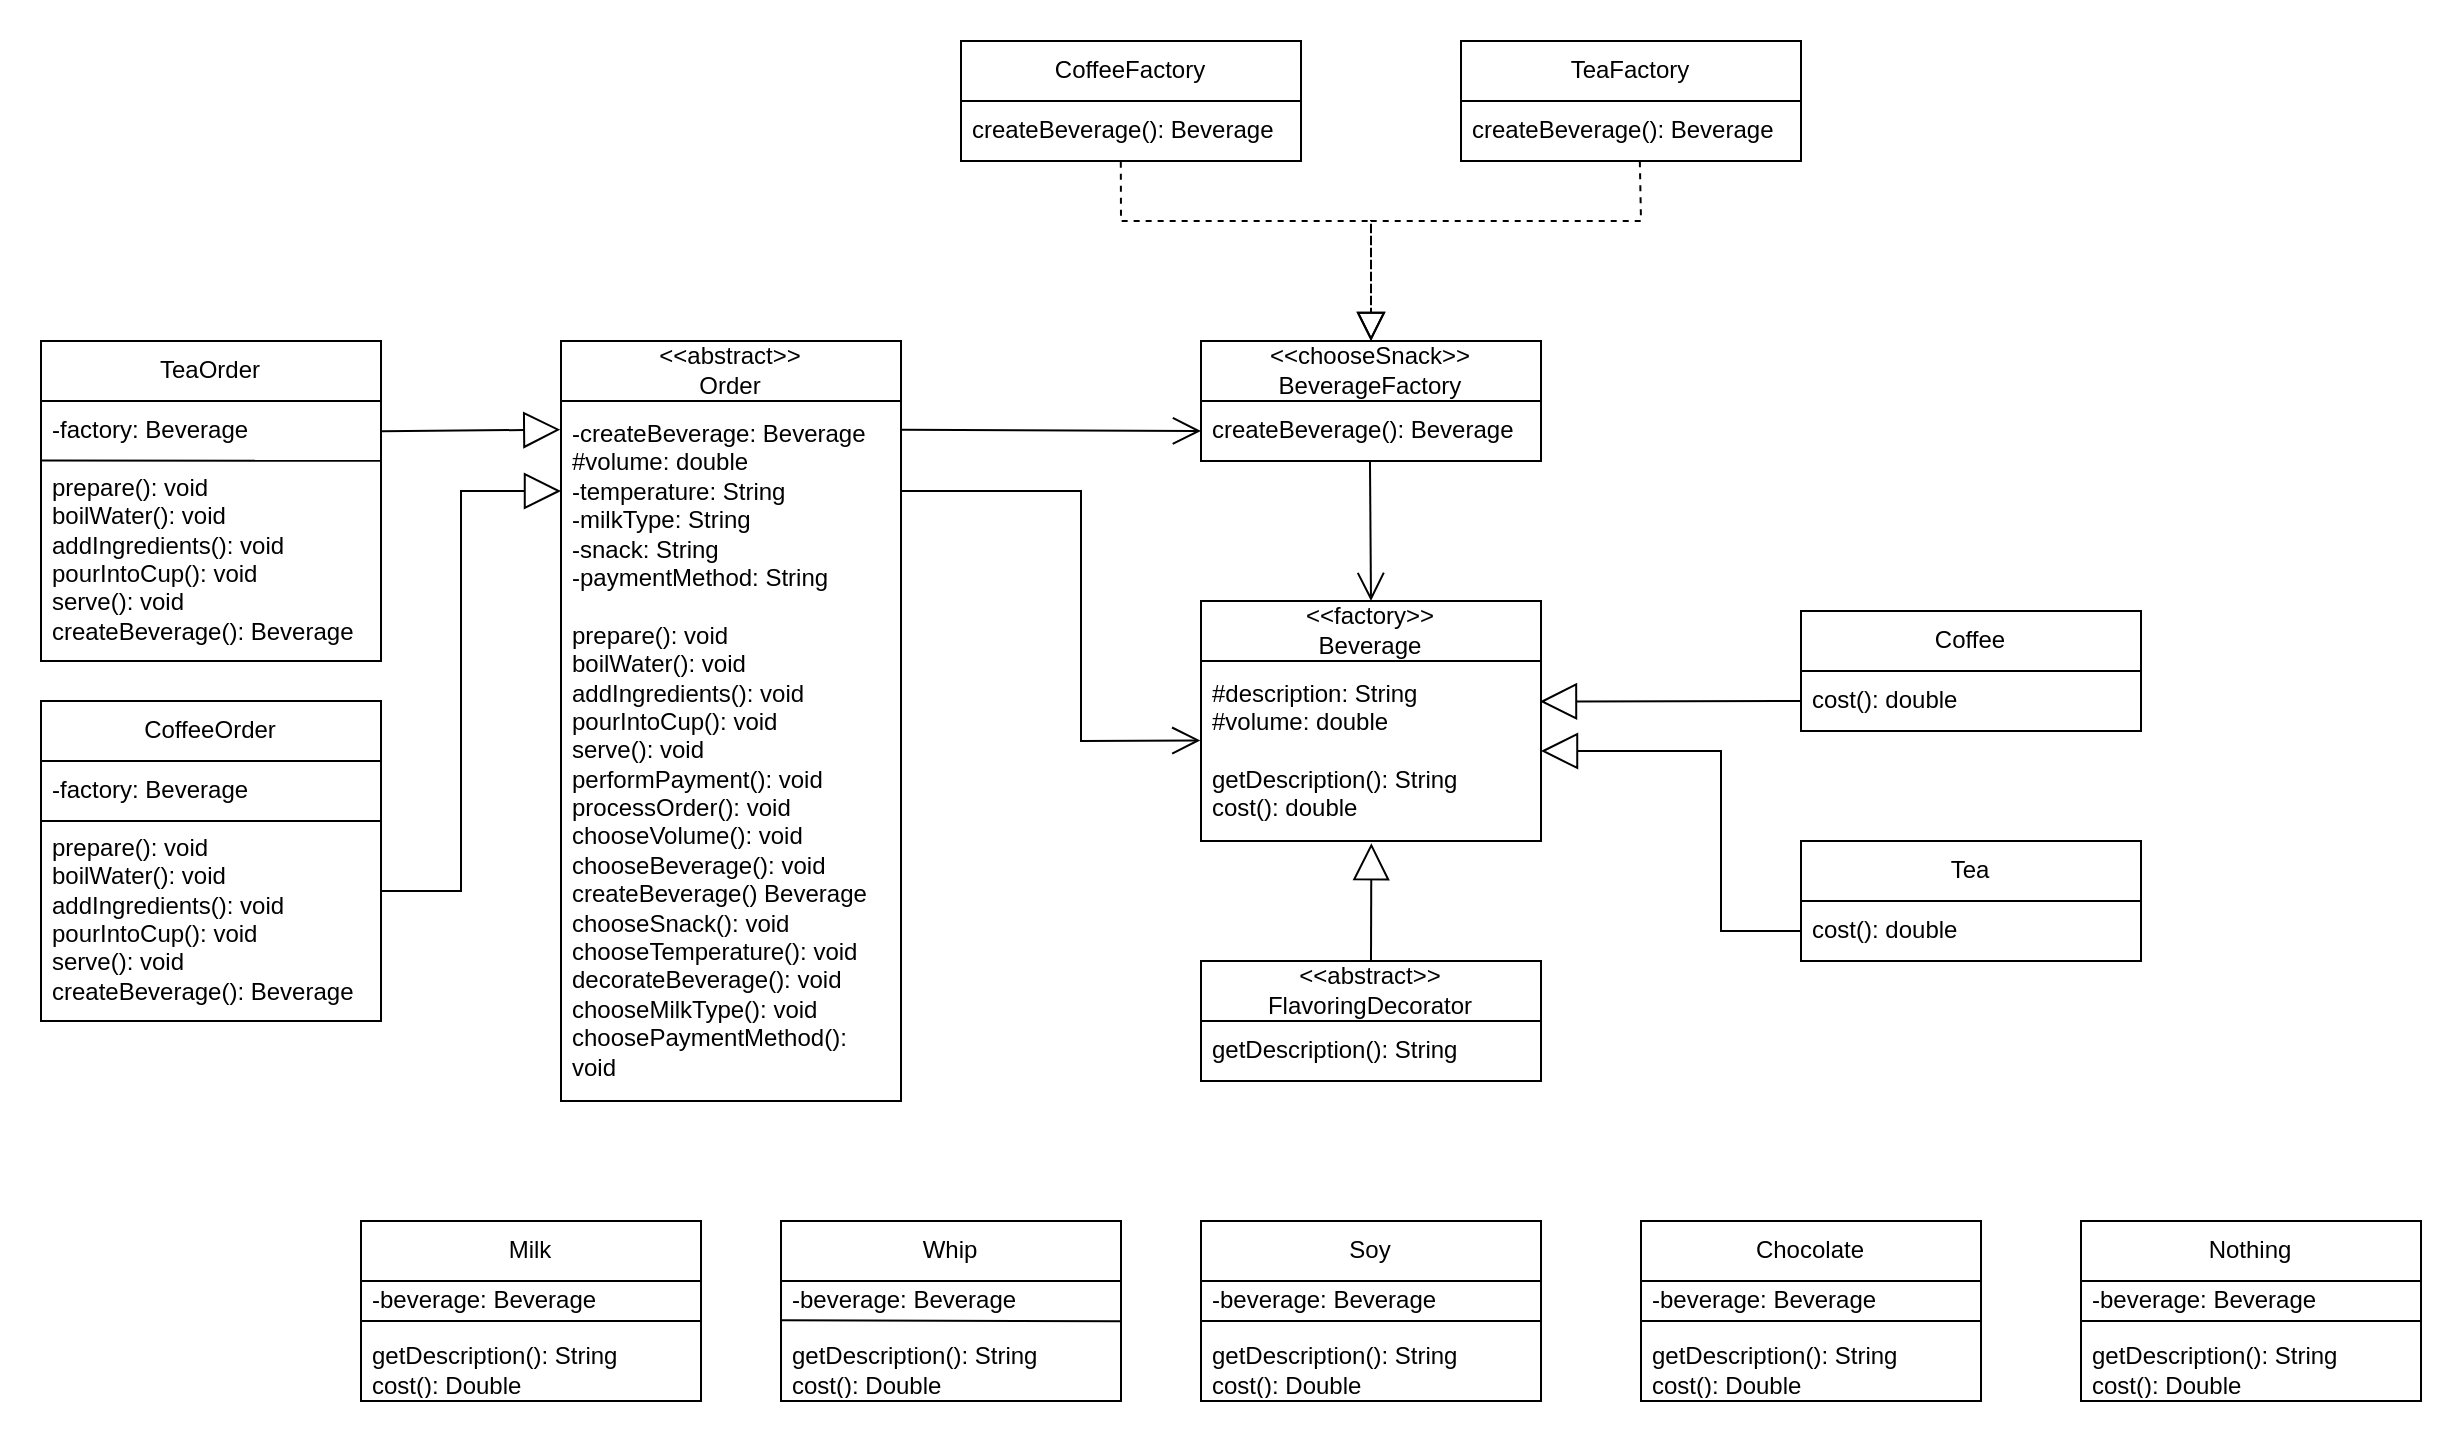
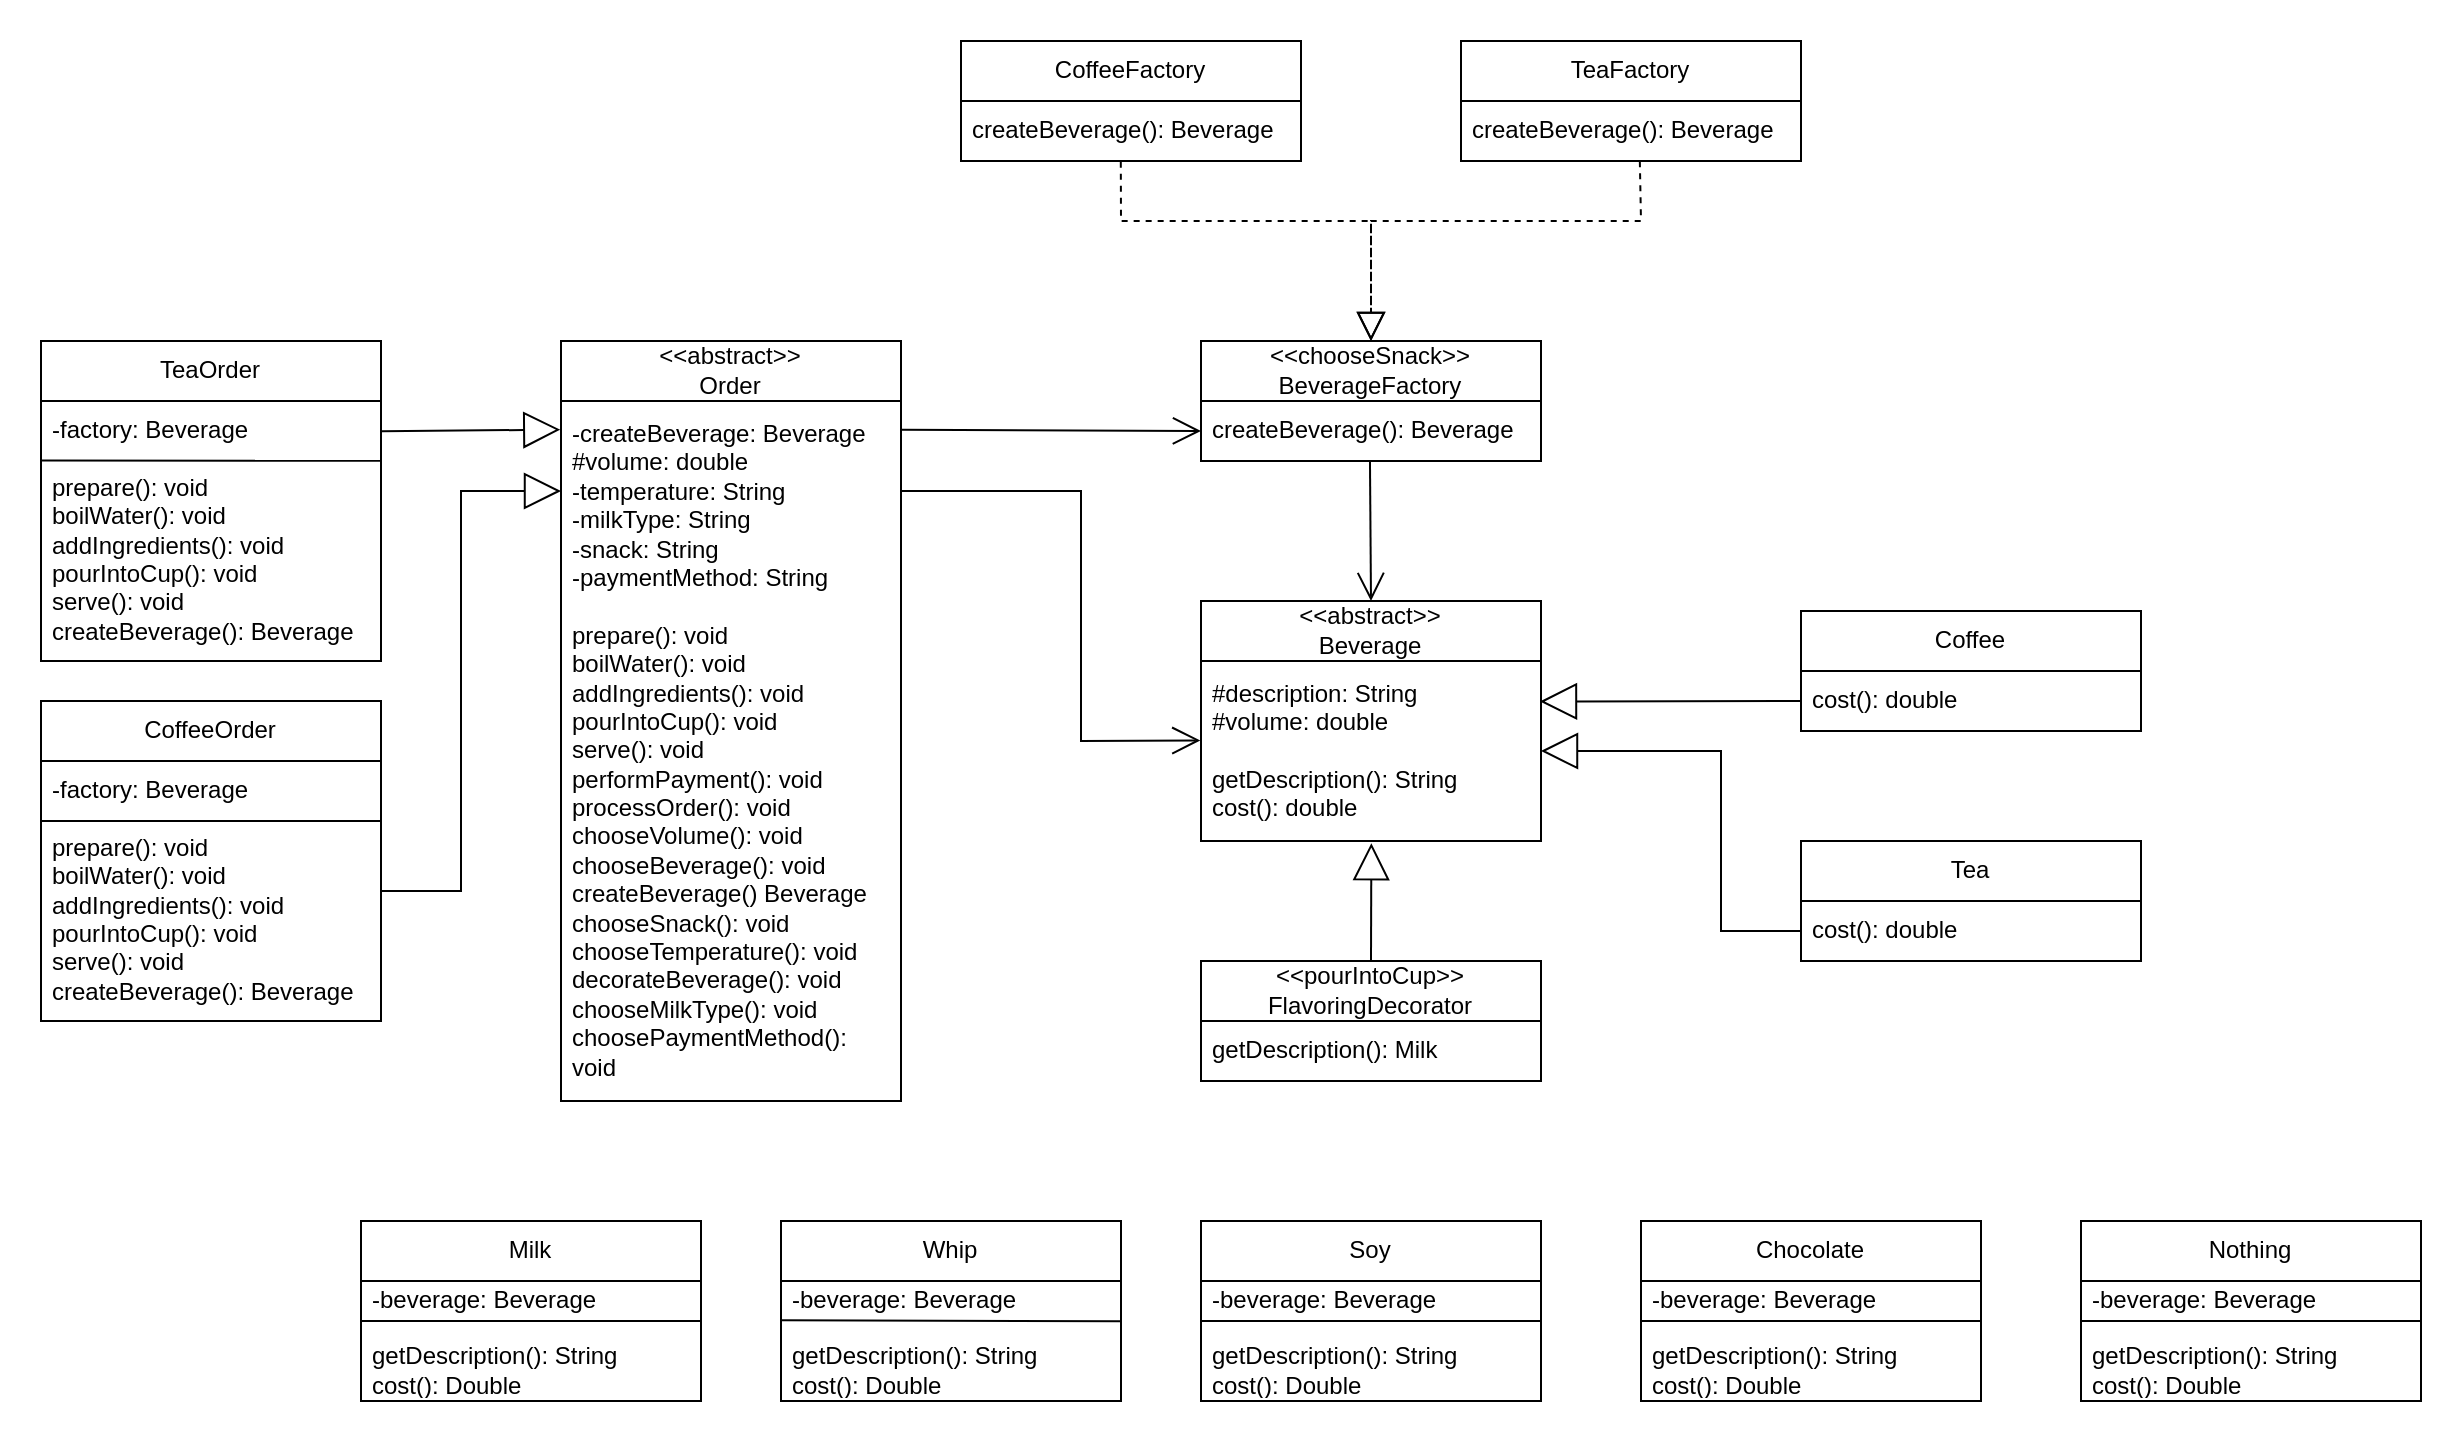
node "<<factory>> Beverage": label "<<factory>> Beverage" -> "<<abstract>> Beverage"
node "<<abstract>> FlavoringDecorator": label "<<abstract>> FlavoringDecorator" -> "<<pourIntoCup>> FlavoringDecorator"
node "getDescription(): String": label "getDescription(): String" -> "getDescription(): Milk"
